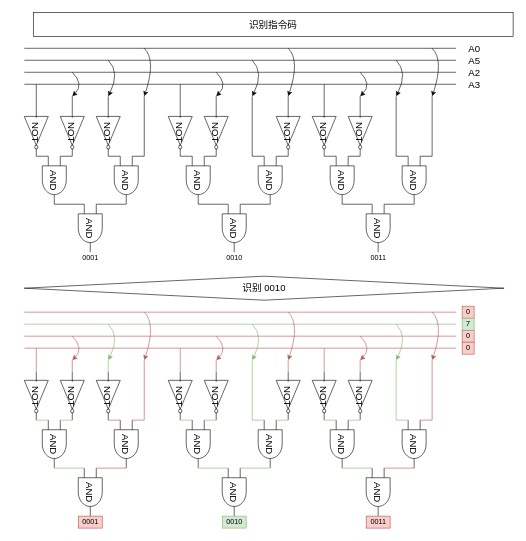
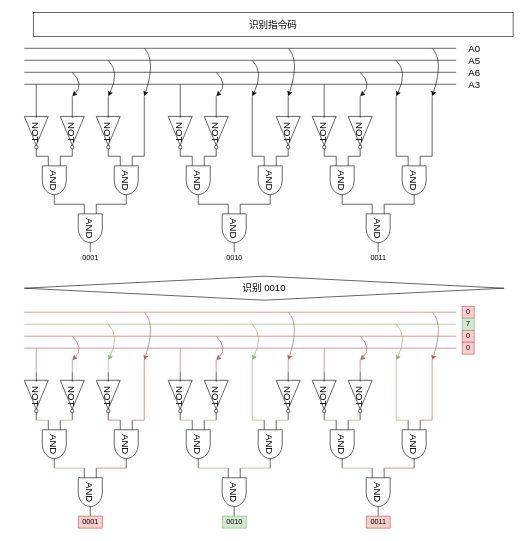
node "A2": label "A2" -> "A6"
